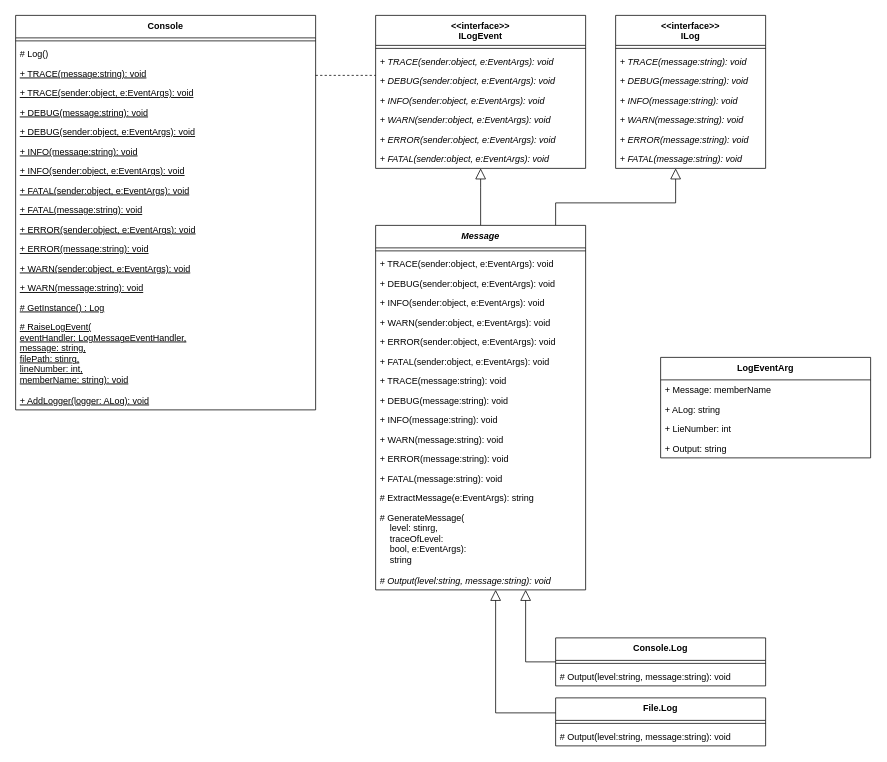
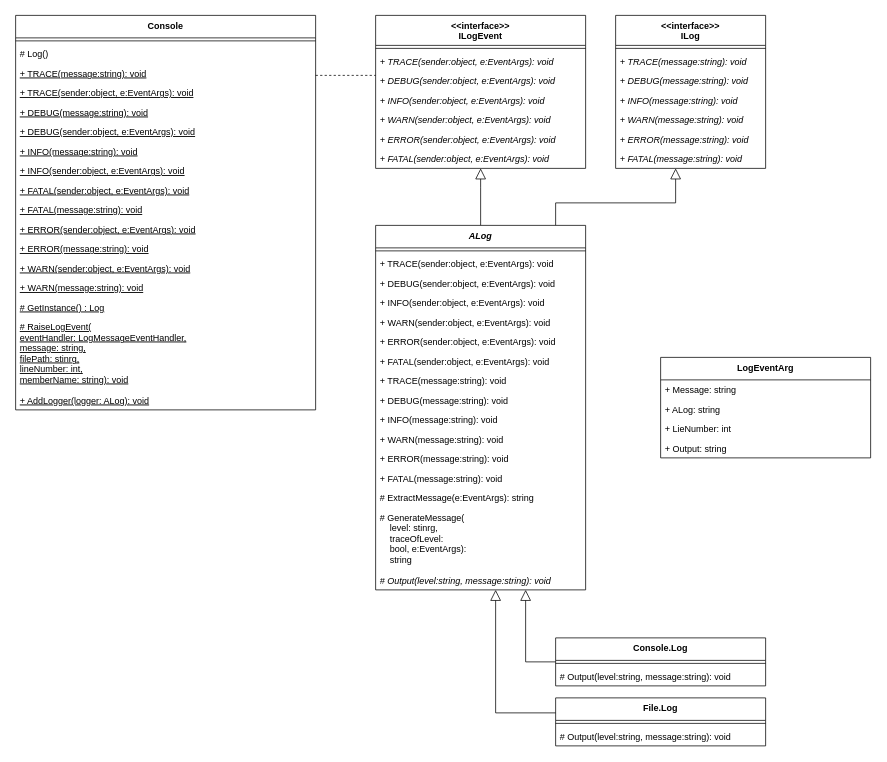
node "Message": label "Message" -> "ALog"
node "+ Message: memberName": label "+ Message: memberName" -> "+ Message: string"
